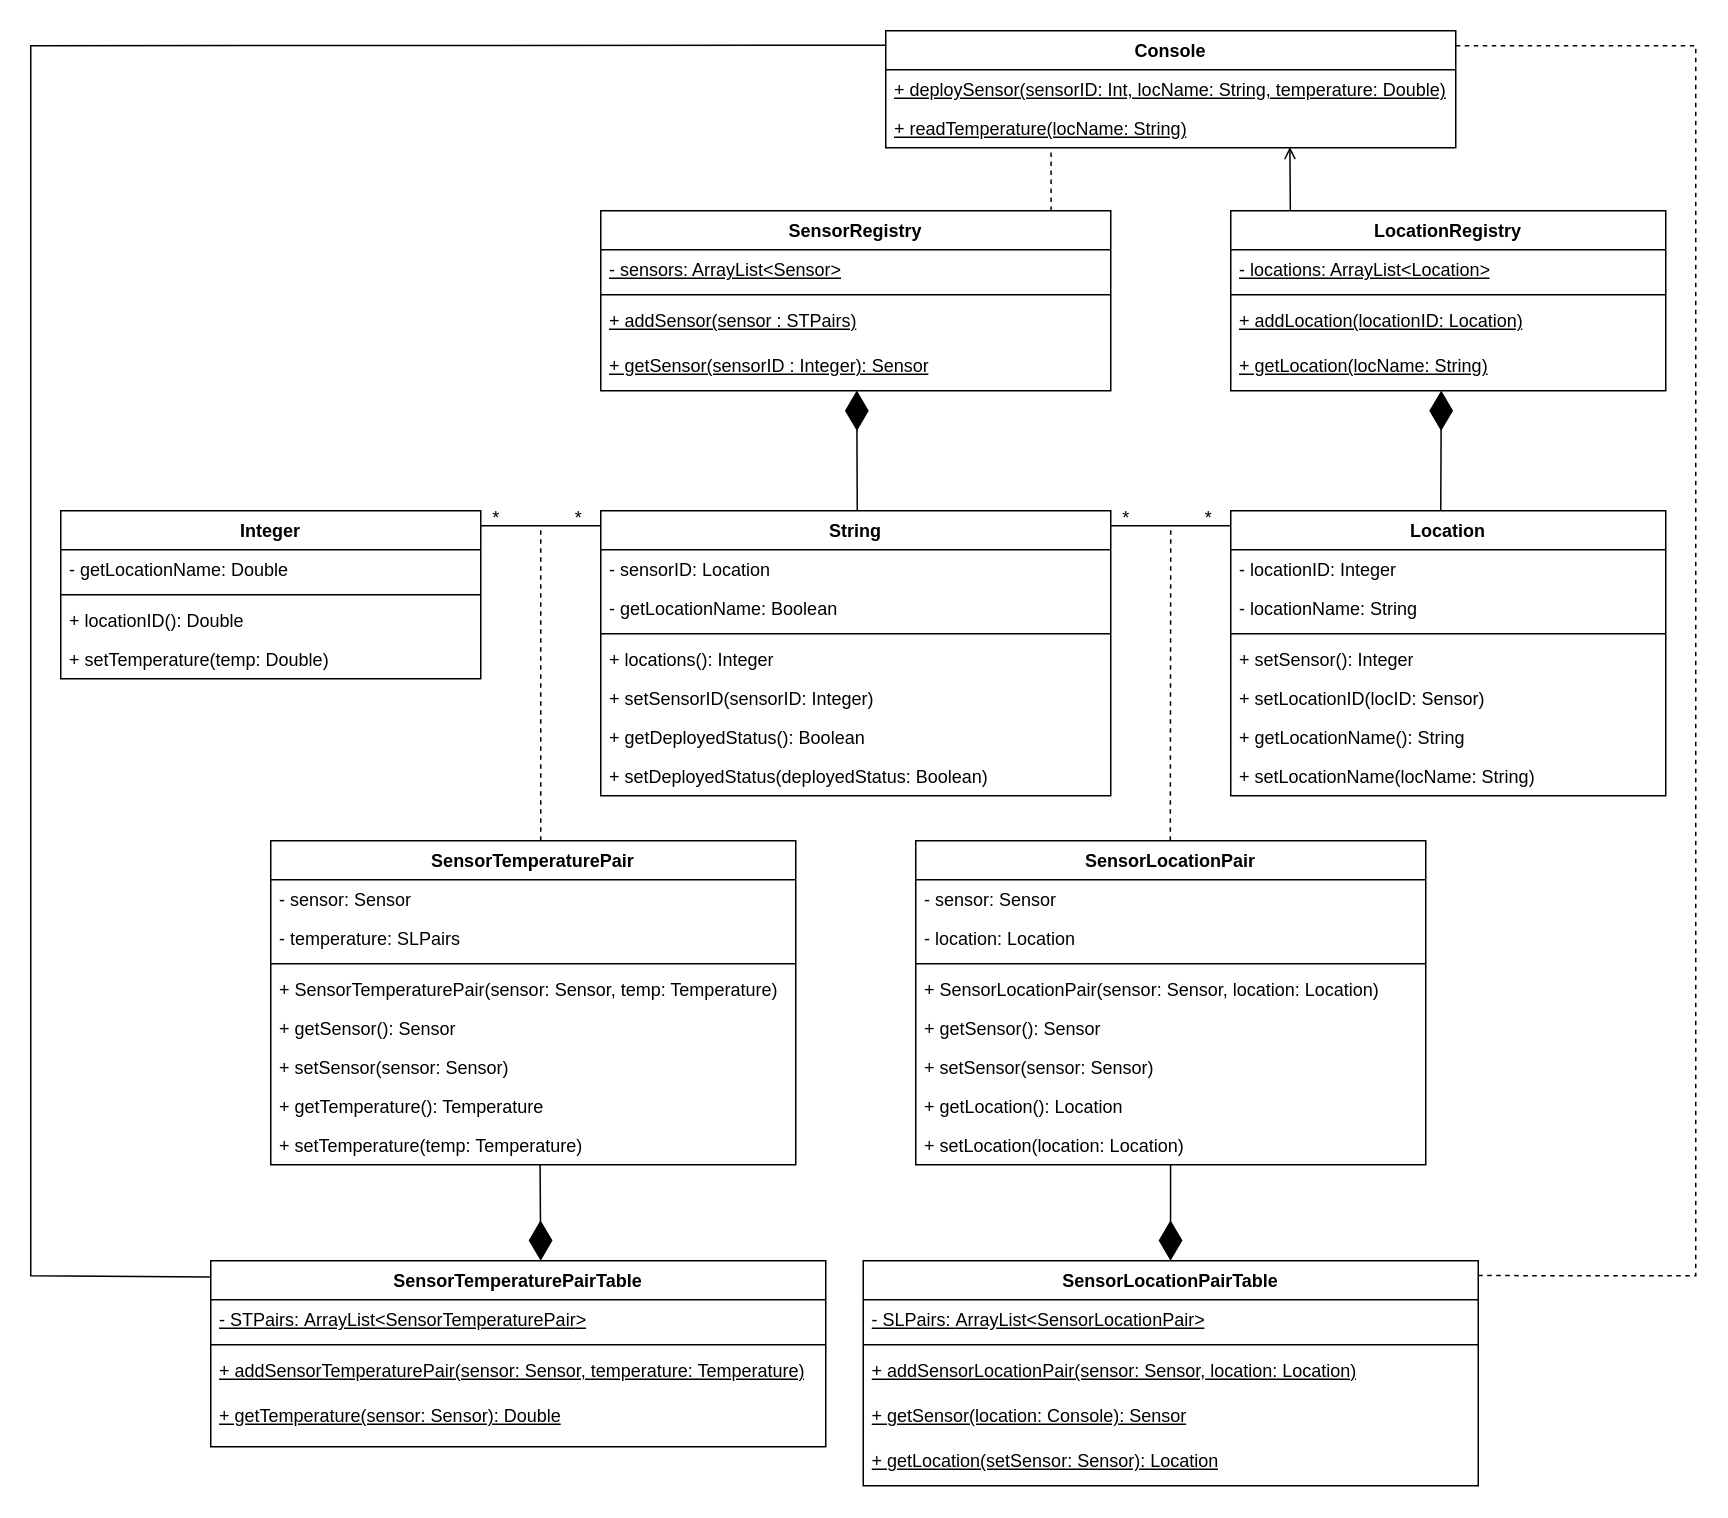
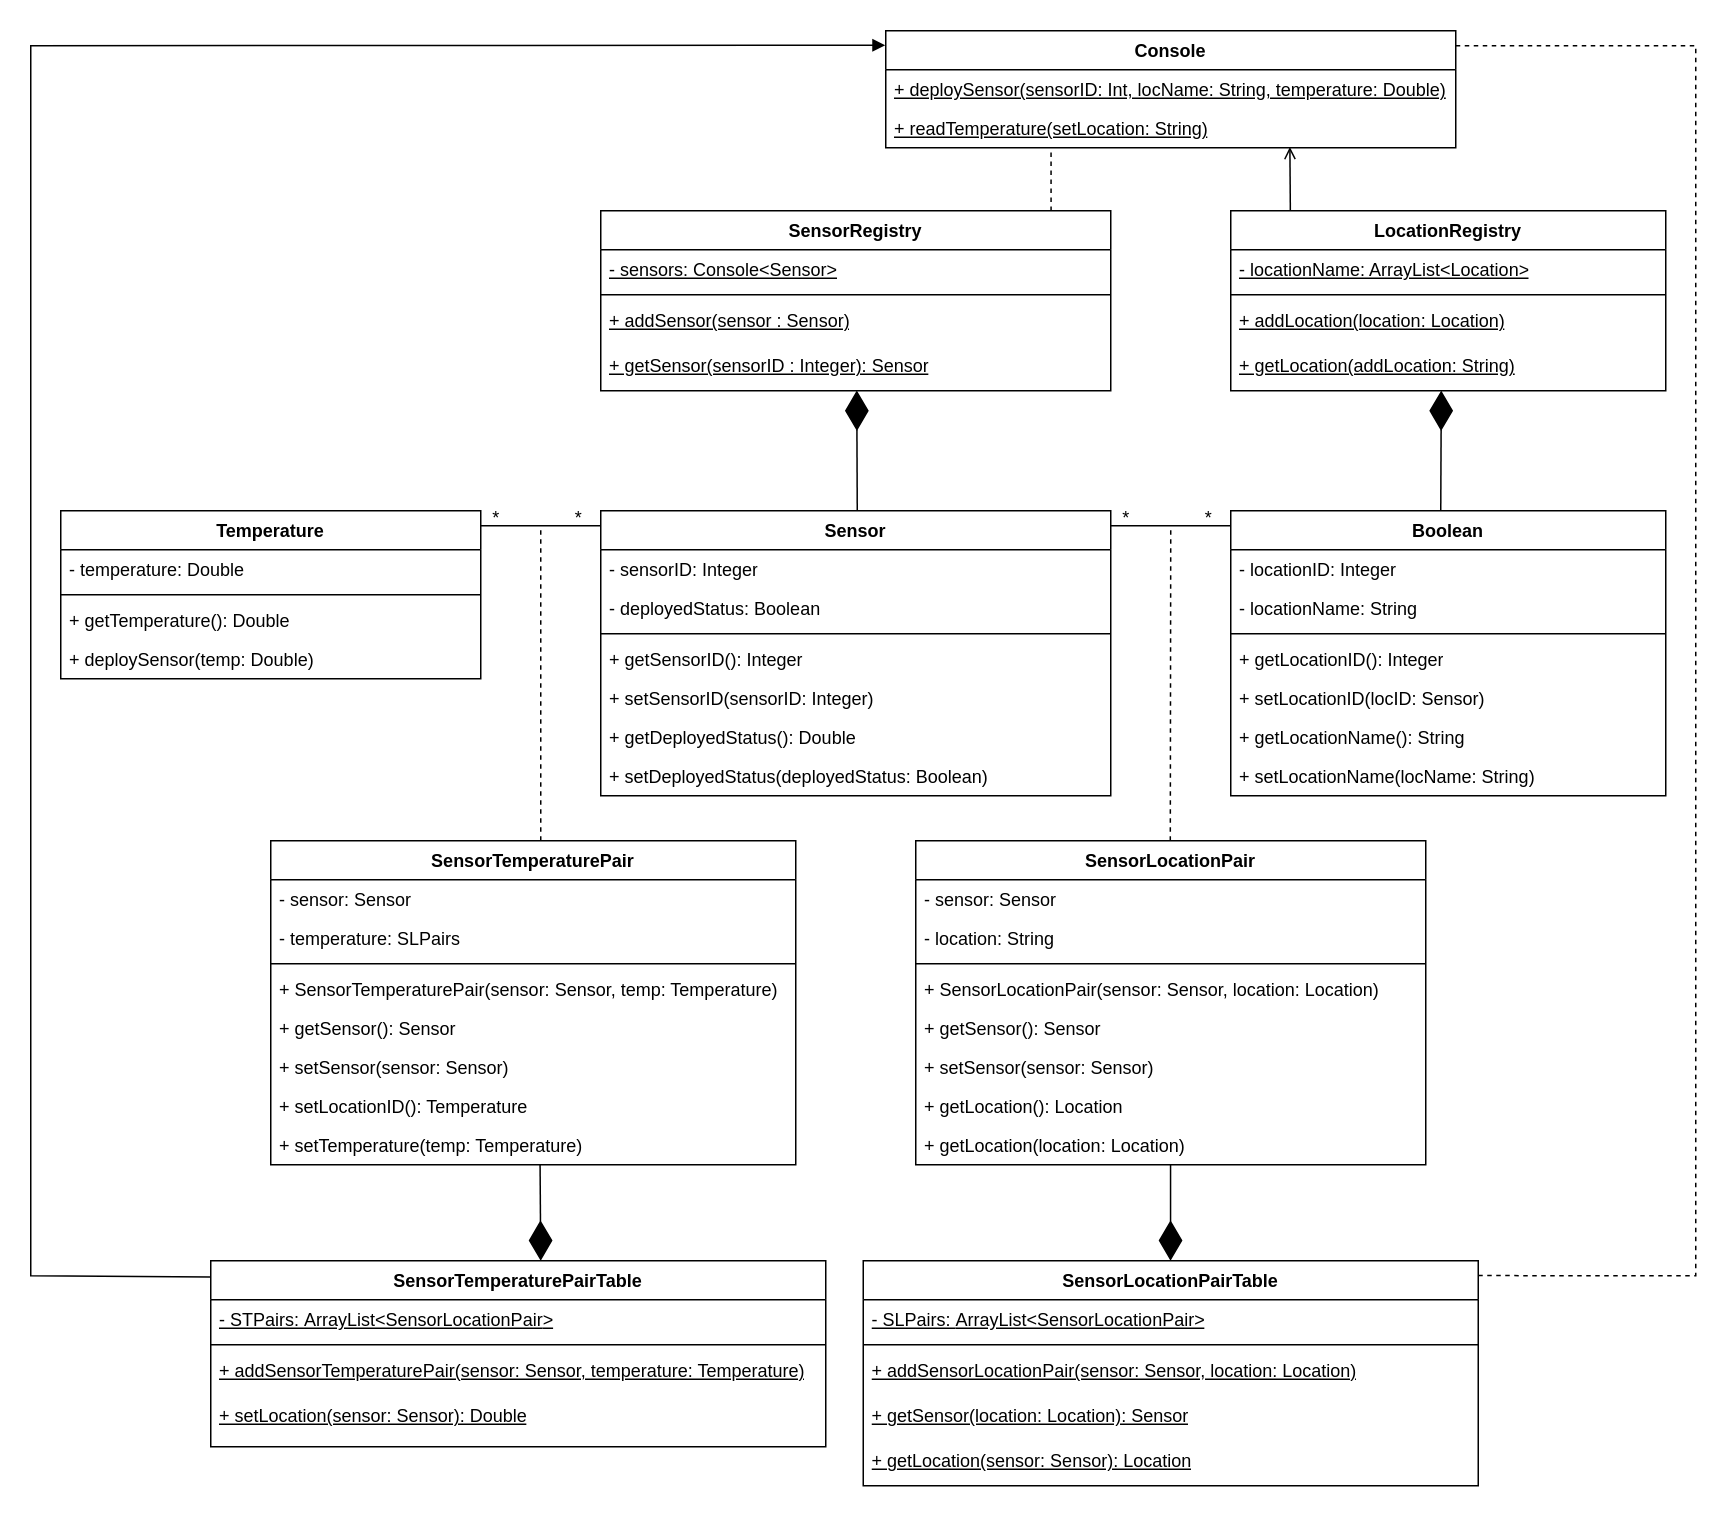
edge "Console" -- "SensorTemperaturePairTable": arrowhead none -> block
node "+ readTemperature(locName: String)": label "+ readTemperature(locName: String)" -> "+ readTemperature(setLocation: String)"
node "- sensors: ArrayList<Sensor>": label "- sensors: ArrayList<Sensor>" -> "- sensors: Console<Sensor>"
node "- locations: ArrayList<Location>": label "- locations: ArrayList<Location>" -> "- locationName: ArrayList<Location>"
node "+ addSensor(sensor : STPairs)": label "+ addSensor(sensor : STPairs)" -> "+ addSensor(sensor : Sensor)"
node "+ addLocation(locationID: Location)": label "+ addLocation(locationID: Location)" -> "+ addLocation(location: Location)"
node "+ getLocation(locName: String)": label "+ getLocation(locName: String)" -> "+ getLocation(addLocation: String)"
node "Integer": label "Integer" -> "Temperature"
node "String": label "String" -> "Sensor"
node "Location": label "Location" -> "Boolean"
node "- getLocationName: Double": label "- getLocationName: Double" -> "- temperature: Double"
node "- sensorID: Location": label "- sensorID: Location" -> "- sensorID: Integer"
node "- getLocationName: Boolean": label "- getLocationName: Boolean" -> "- deployedStatus: Boolean"
node "+ locationID(): Double": label "+ locationID(): Double" -> "+ getTemperature(): Double"
node "+ setTemperature(temp: Double)": label "+ setTemperature(temp: Double)" -> "+ deploySensor(temp: Double)"
node "+ locations(): Integer": label "+ locations(): Integer" -> "+ getSensorID(): Integer"
node "+ setSensor(): Integer": label "+ setSensor(): Integer" -> "+ getLocationID(): Integer"
node "+ getDeployedStatus(): Boolean": label "+ getDeployedStatus(): Boolean" -> "+ getDeployedStatus(): Double"
node "- location: Location": label "- location: Location" -> "- location: String"
node "+ getTemperature(): Temperature": label "+ getTemperature(): Temperature" -> "+ setLocationID(): Temperature"
node "+ setLocation(location: Location)": label "+ setLocation(location: Location)" -> "+ getLocation(location: Location)"
node "- STPairs: ArrayList<SensorTemperaturePair>": label "- STPairs: ArrayList<SensorTemperaturePair>" -> "- STPairs: ArrayList<SensorLocationPair>"
node "+ getTemperature(sensor: Sensor): Double": label "+ getTemperature(sensor: Sensor): Double" -> "+ setLocation(sensor: Sensor): Double"
node "+ getSensor(location: Console): Sensor": label "+ getSensor(location: Console): Sensor" -> "+ getSensor(location: Location): Sensor"
node "+ getLocation(setSensor: Sensor): Location": label "+ getLocation(setSensor: Sensor): Location" -> "+ getLocation(sensor: Sensor): Location"
